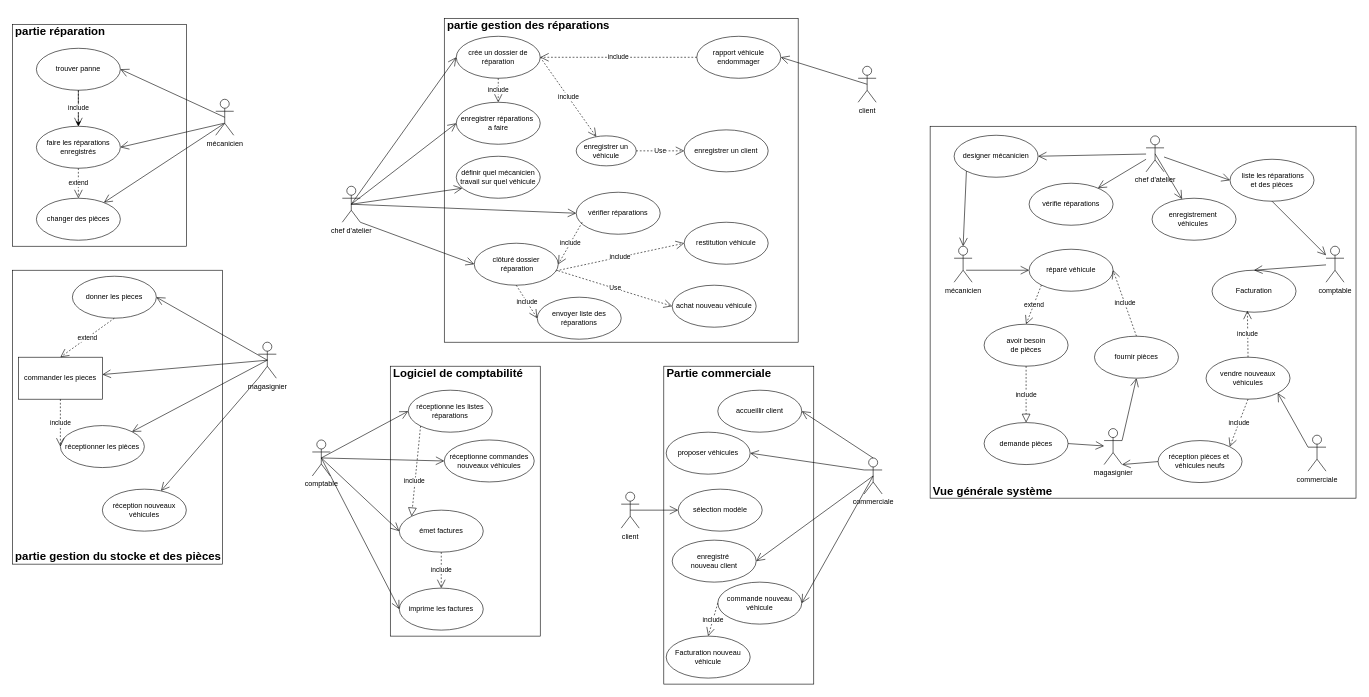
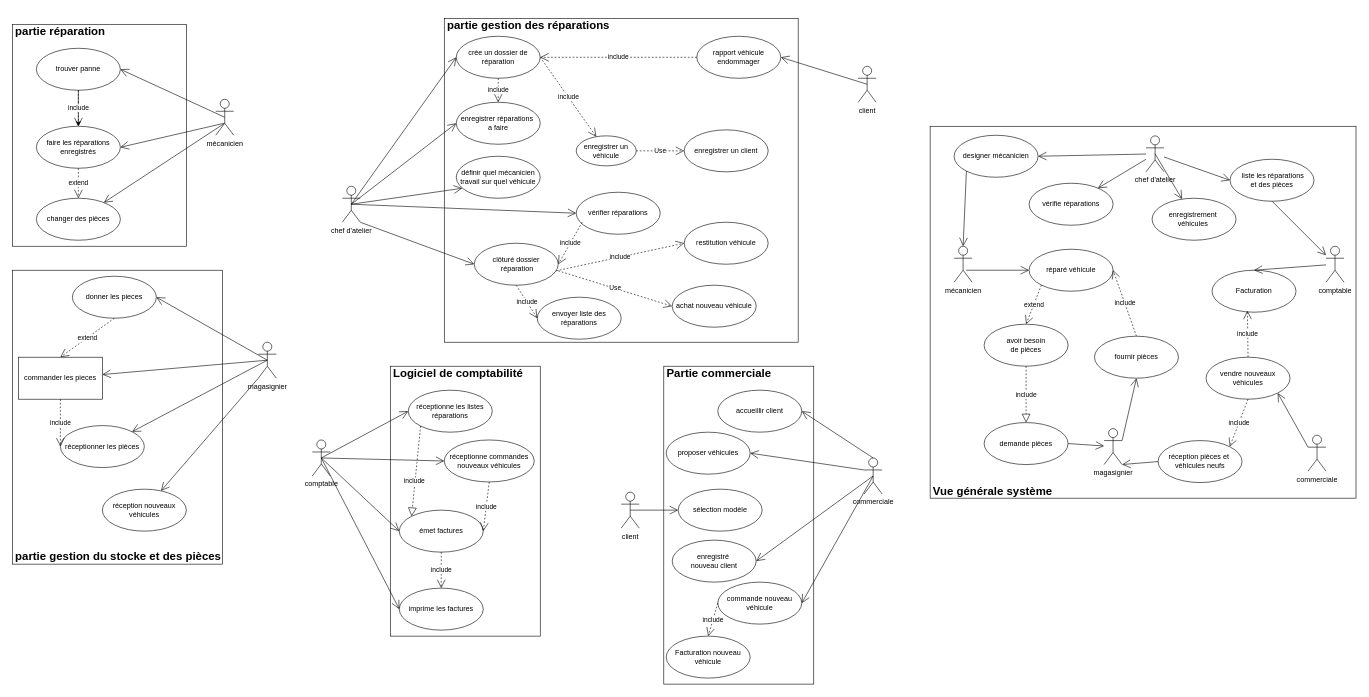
edge "réceptionne commandes nouveaux véhicules" -> "émet factures": added, label "include"
